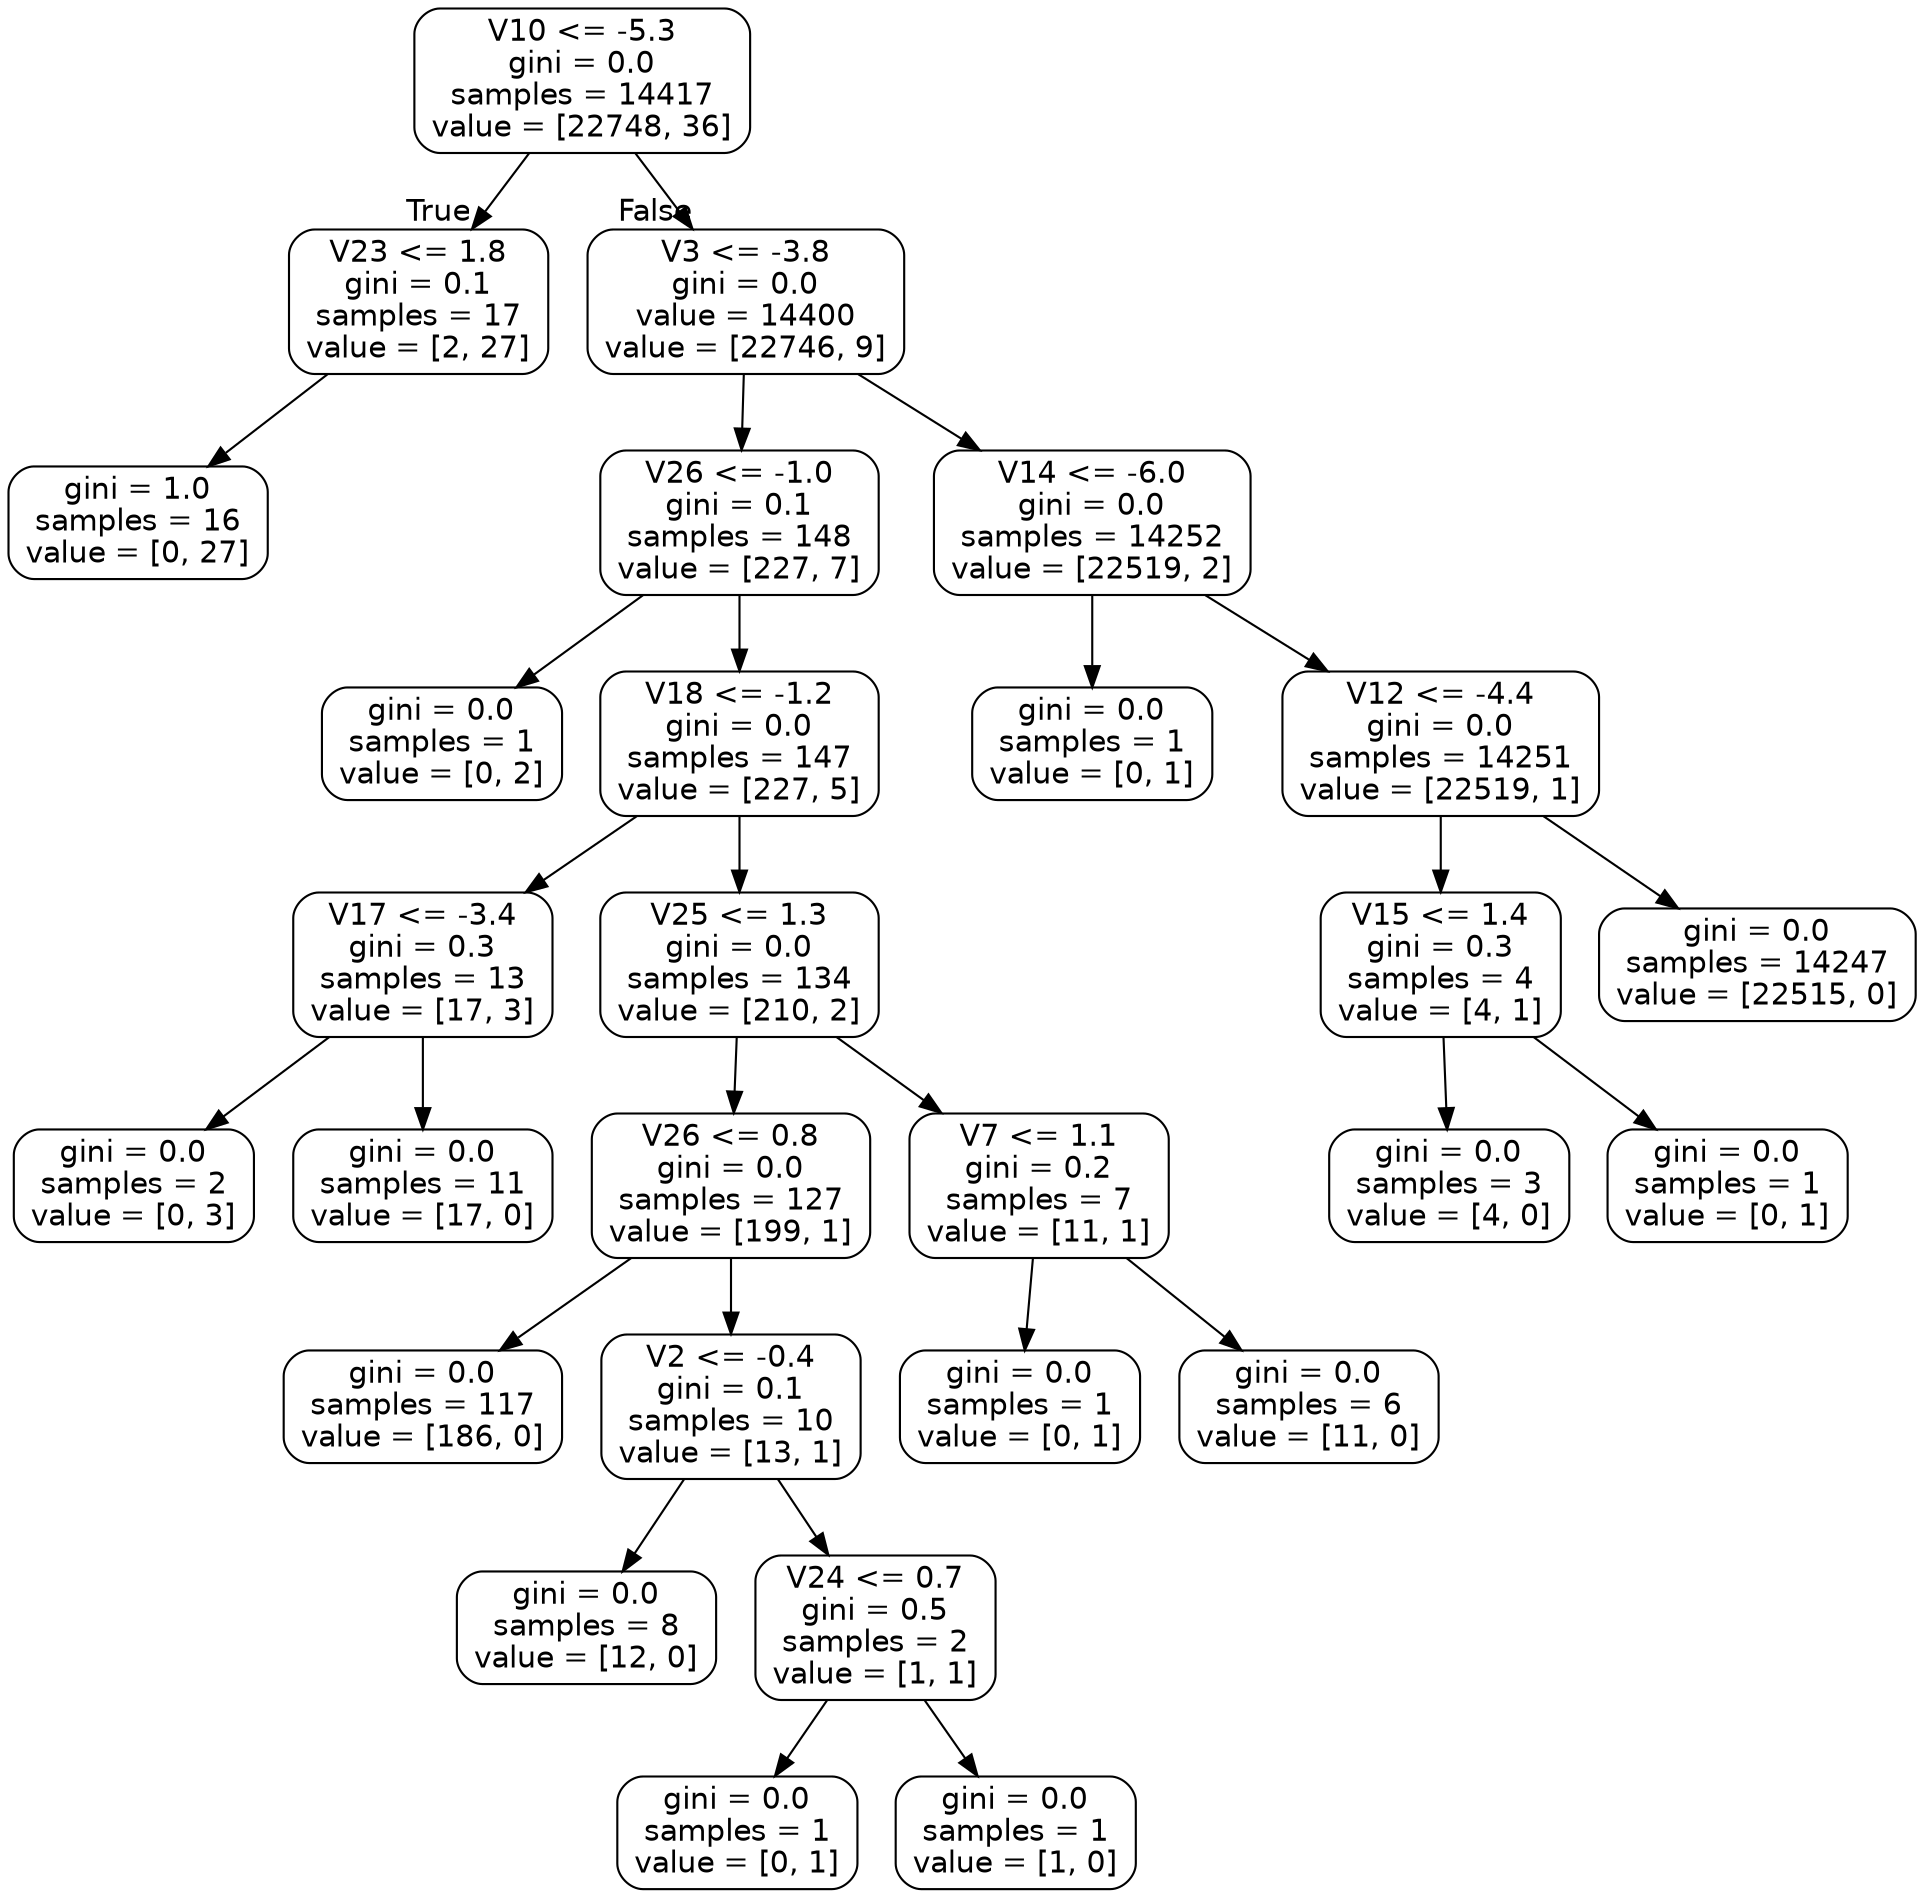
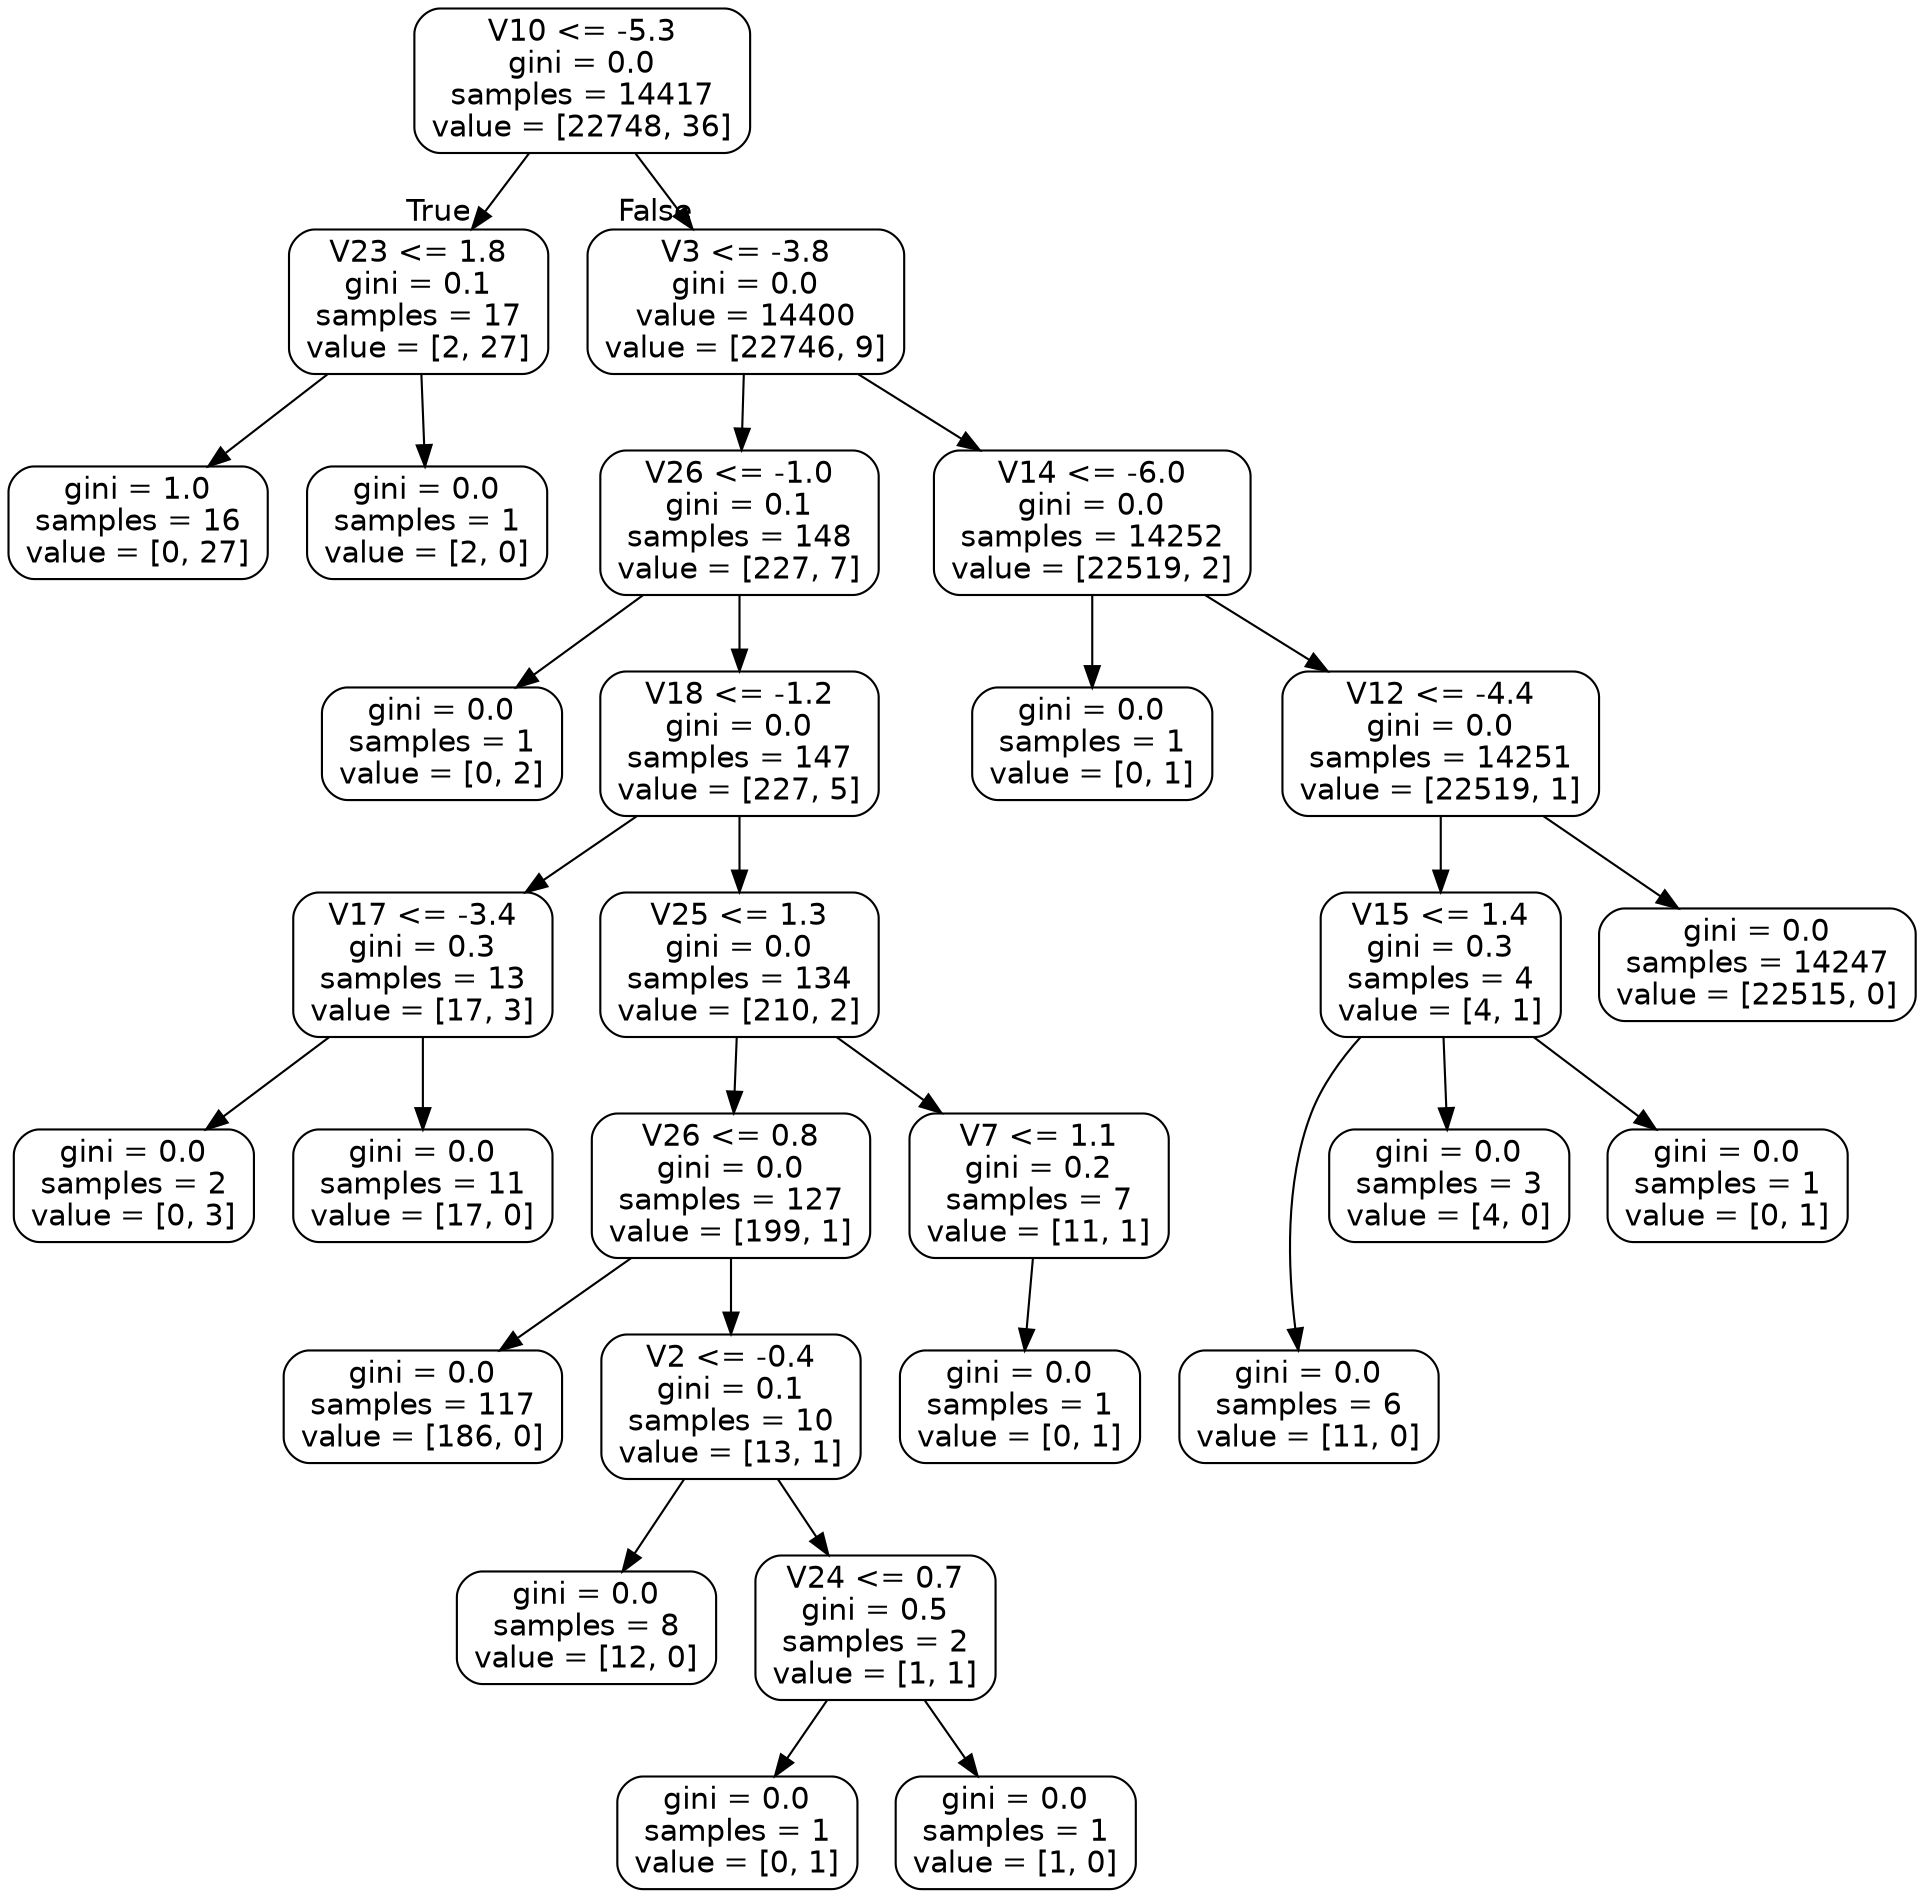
node "gini = 0.0 samples = 1 value = [2, 0]": added
edge "V7 <= 1.1 gini = 0.2 samples = 7 value = [11, 1]" -> "gini = 0.0 samples = 6 value = [11, 0]": now "V15 <= 1.4 gini = 0.3 samples = 4 value = [4, 1]" -> "gini = 0.0 samples = 6 value = [11, 0]"
